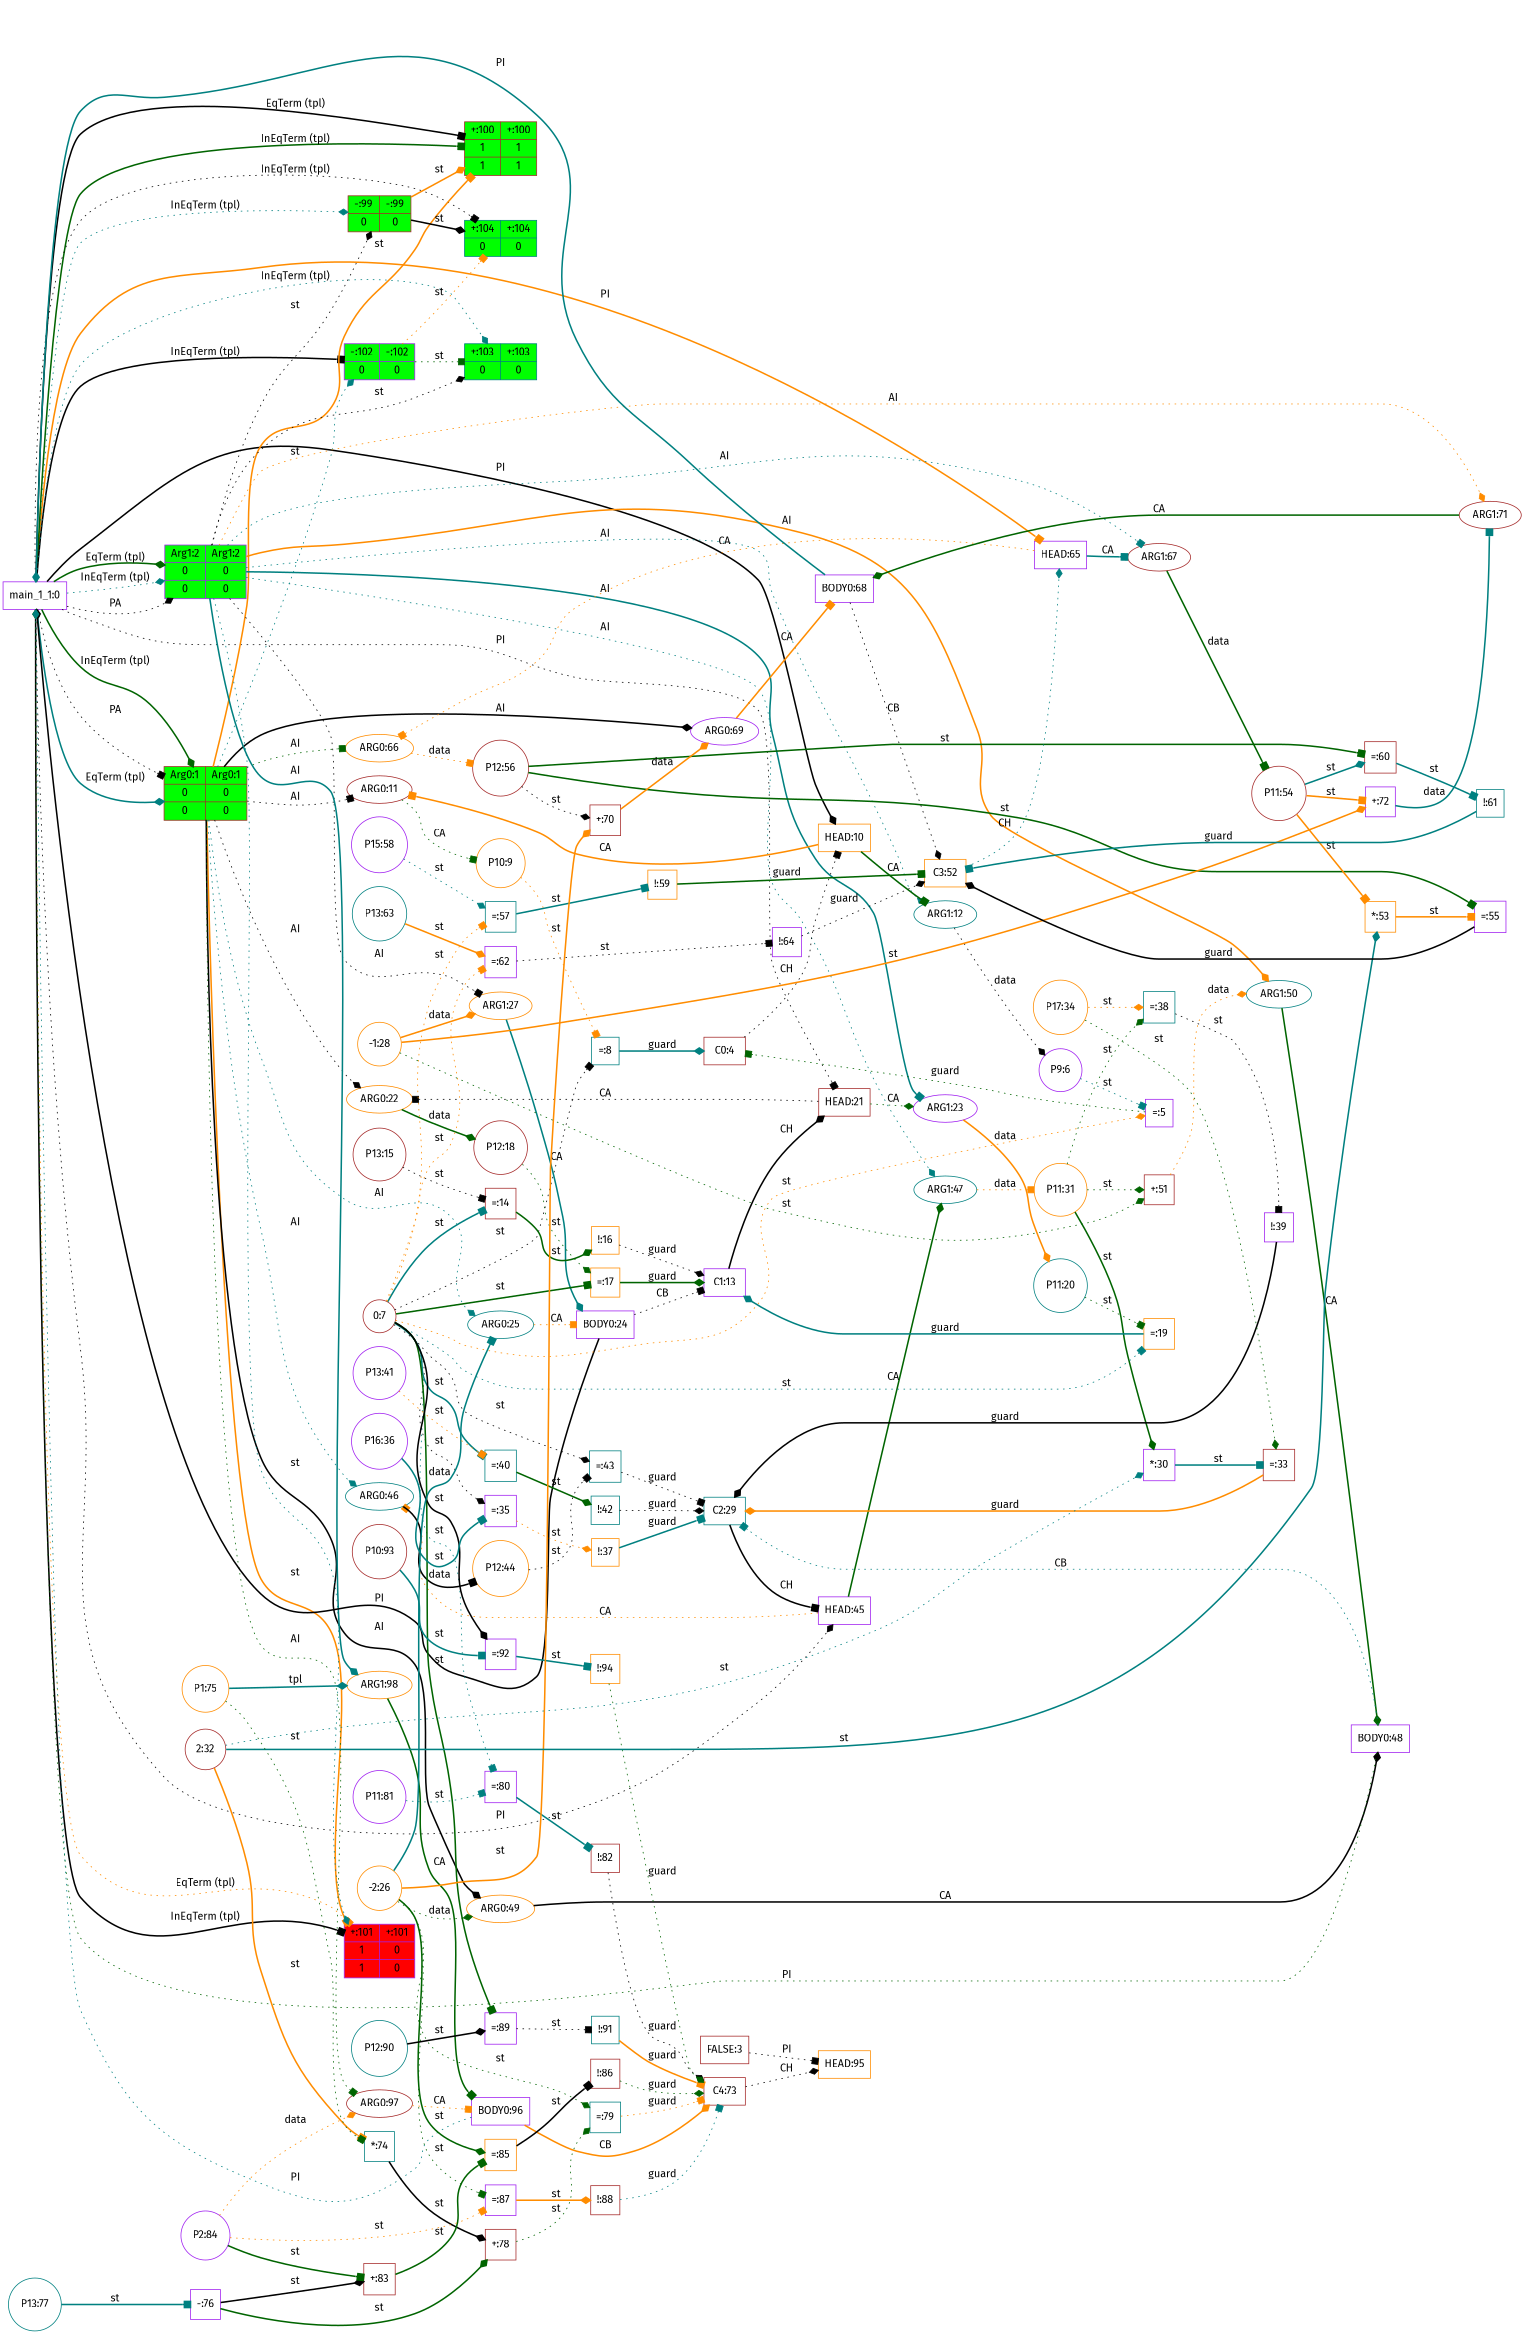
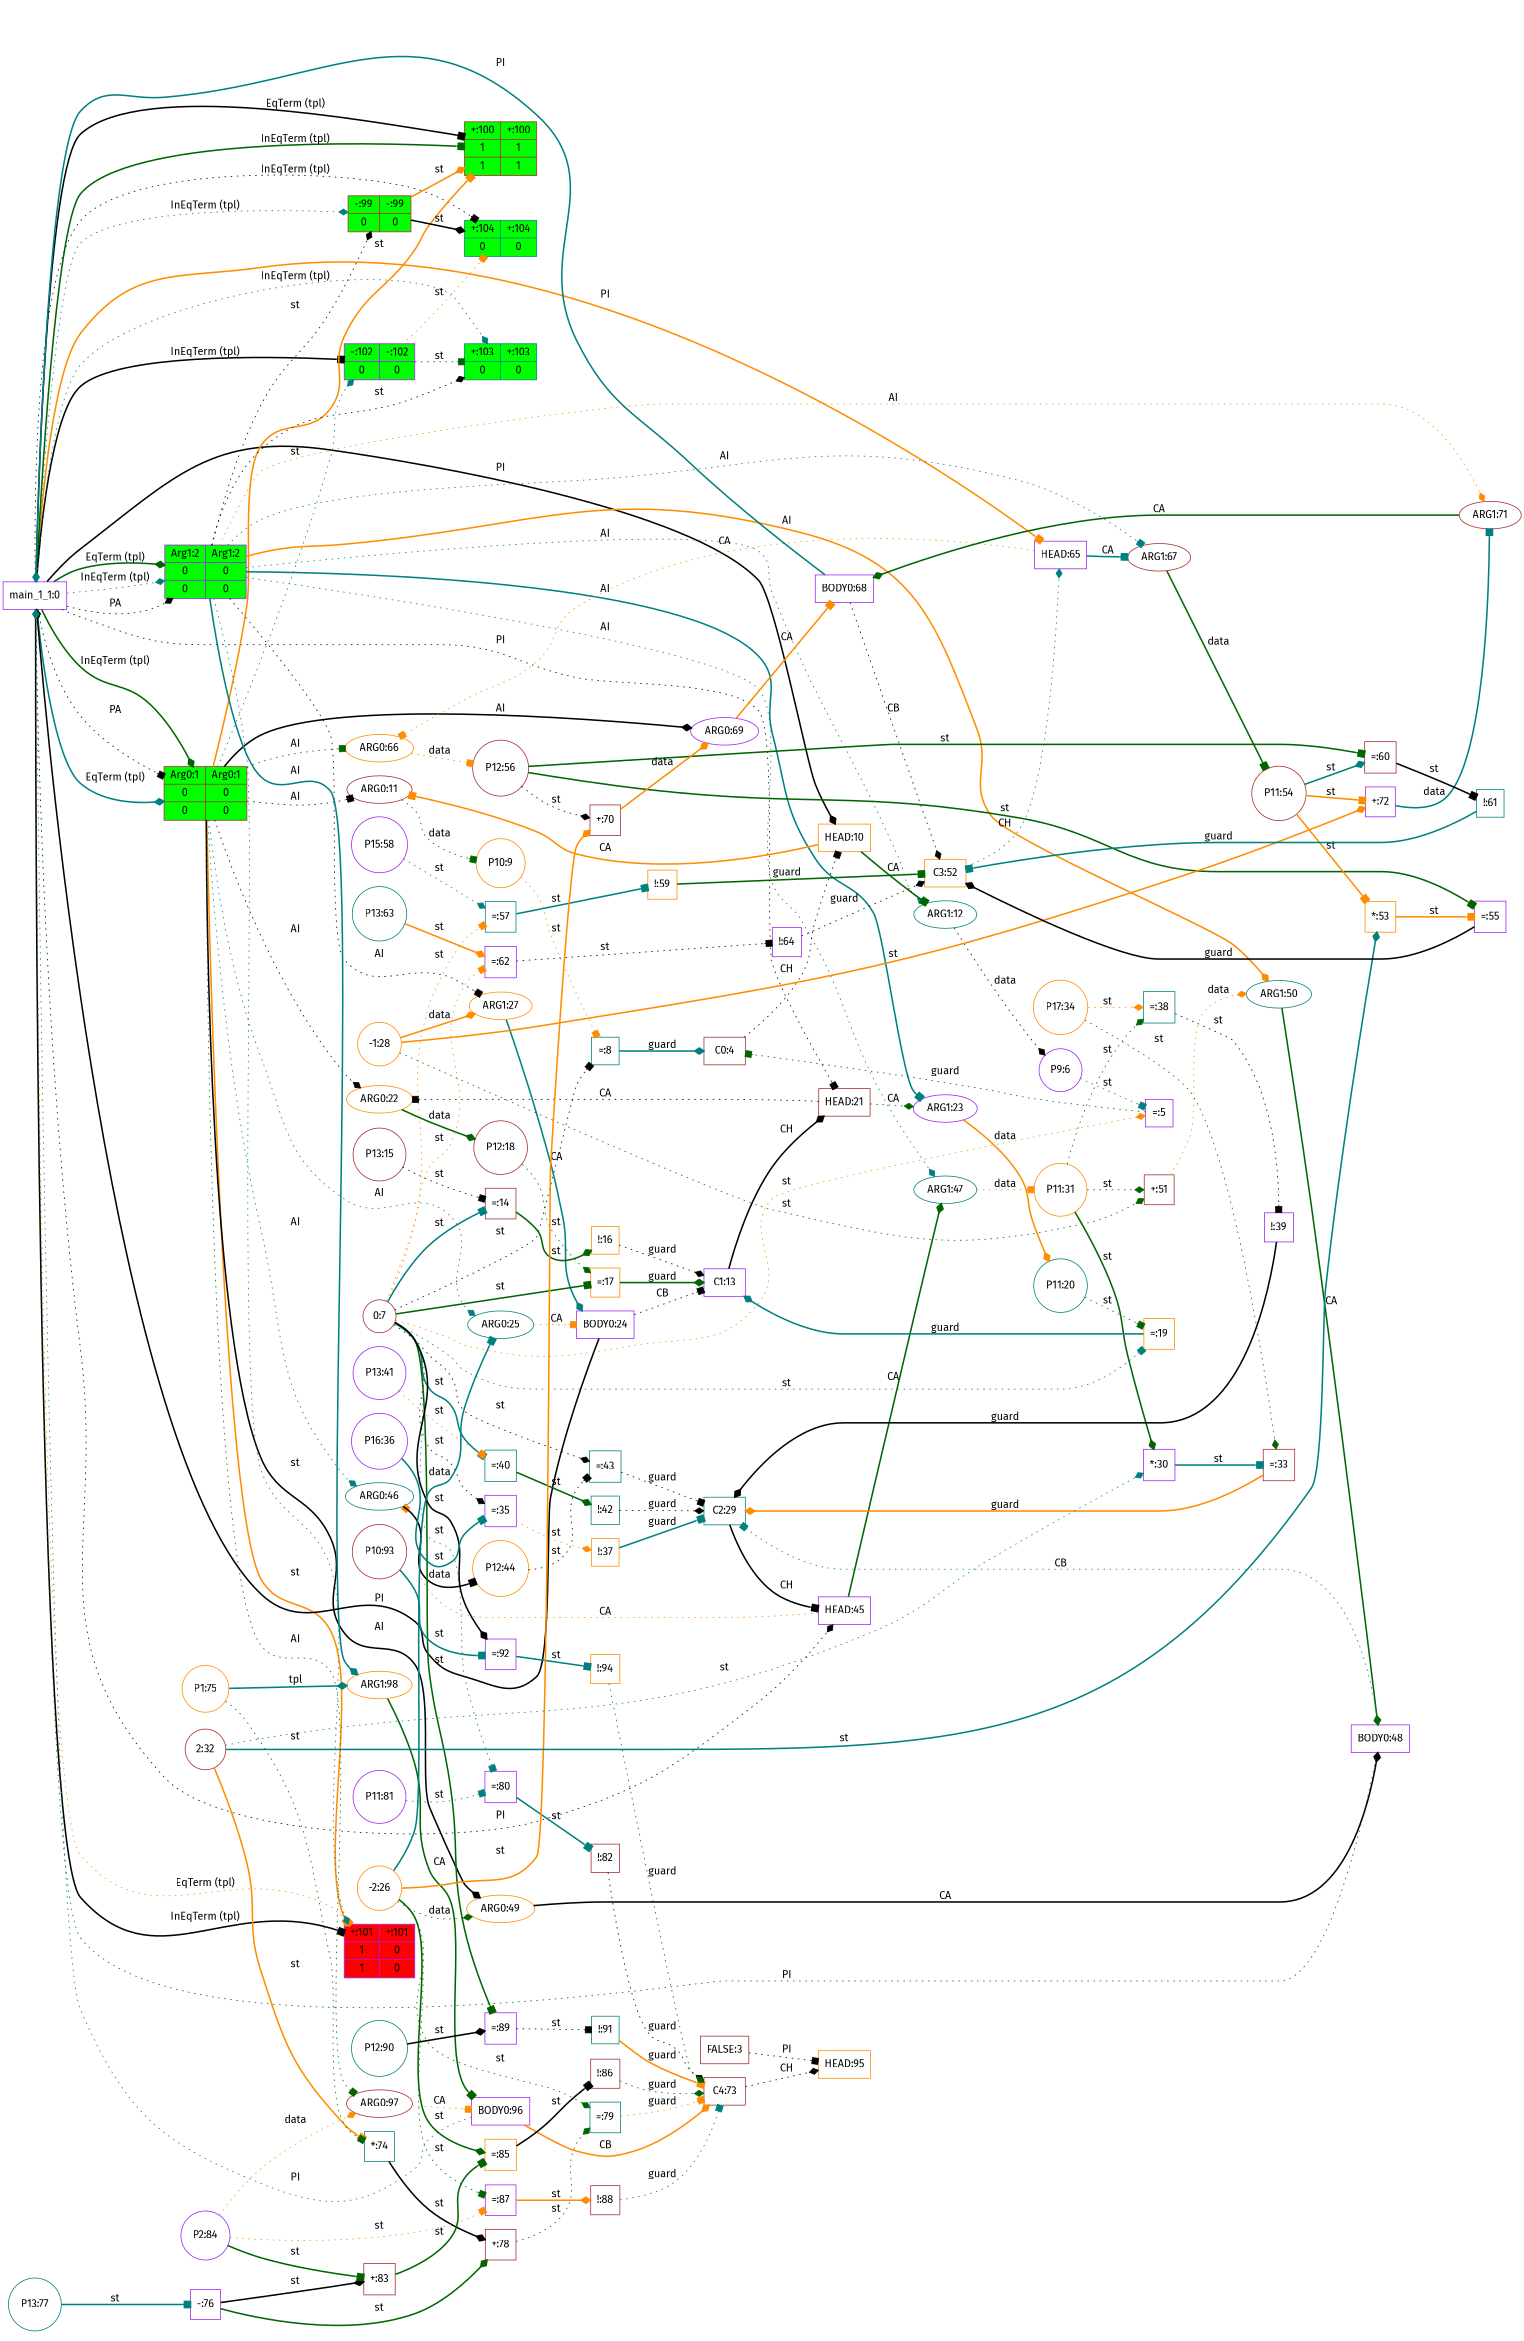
edge "=:60" -> "!:61": color teal -> black
edge "ARG0:11" -> "P10:9": label "CA" -> "data"
